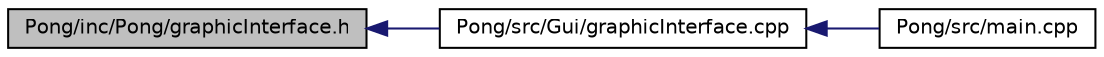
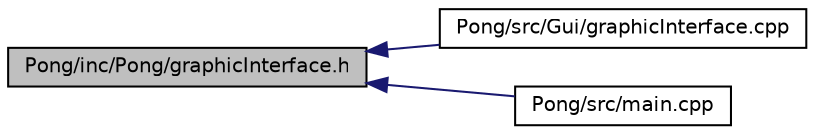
edge "Pong/src/main.cpp" -> "Pong/src/Gui/graphicInterface.cpp": now "Pong/src/main.cpp" -> "Pong/inc/Pong/graphicInterface.h"
